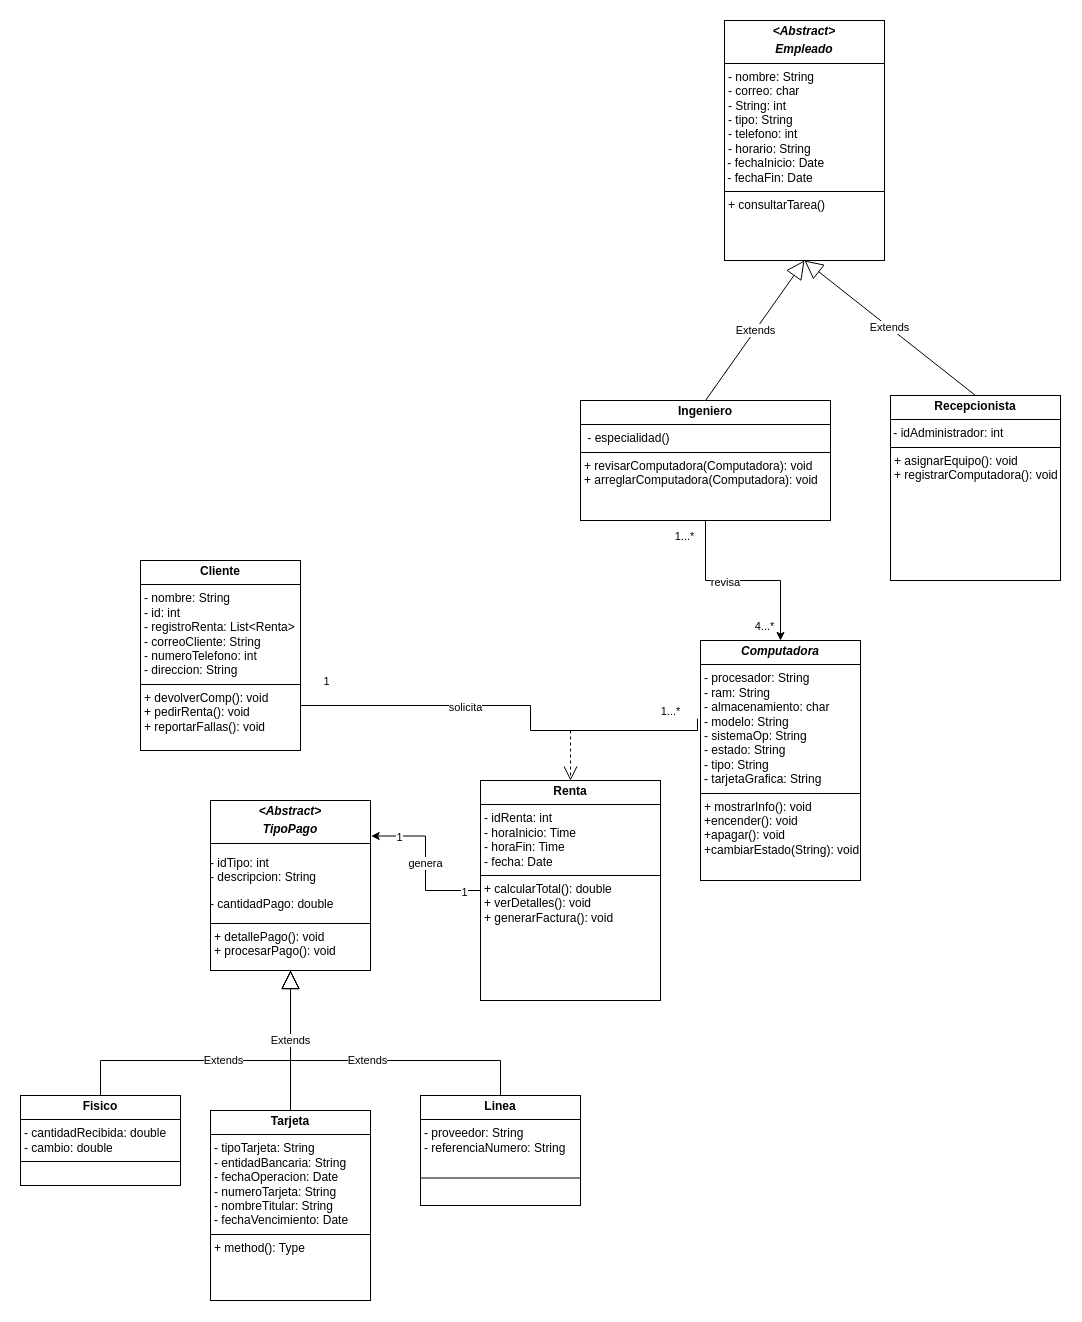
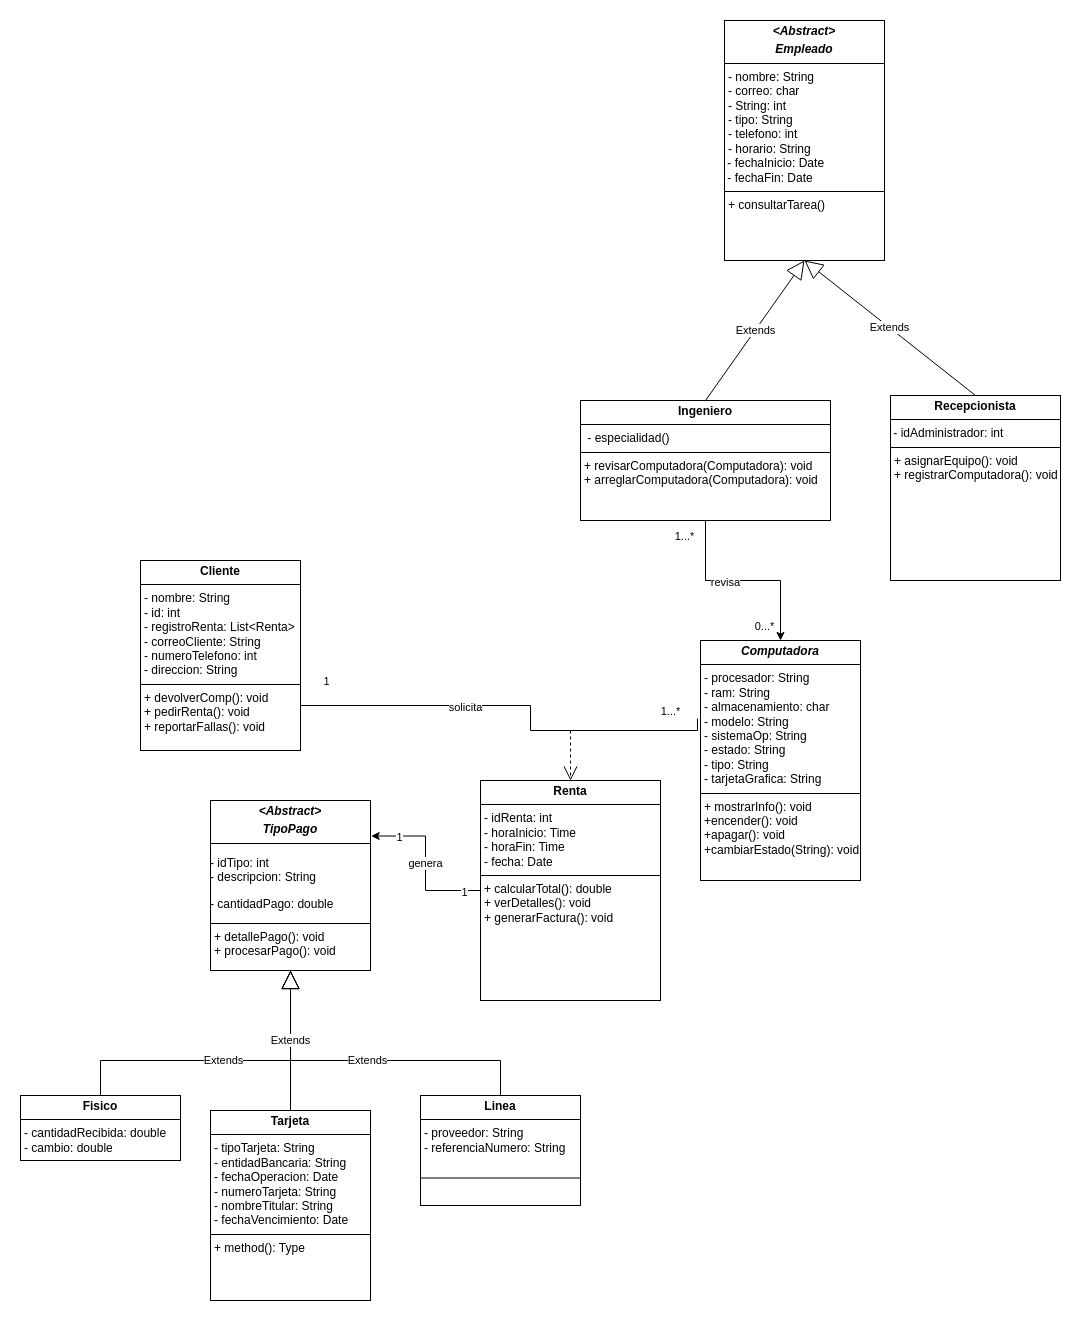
node "4...*": label "4...*" -> "0...*"
node "Fisico - cantidadRecibida: double - cambio: double": size 160x90 -> 160x65
